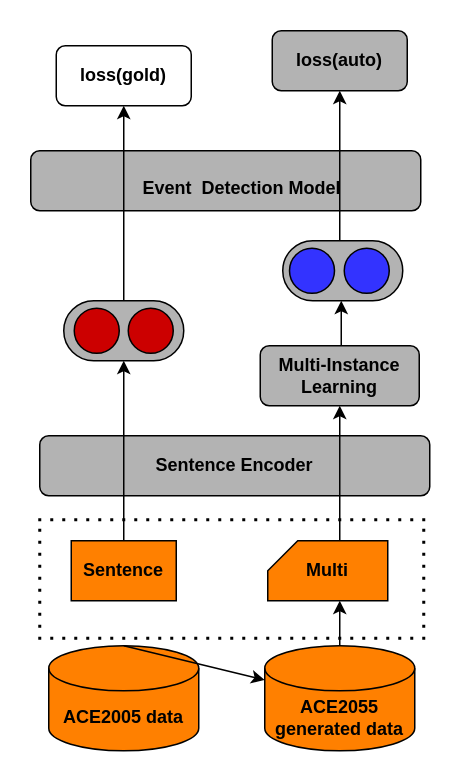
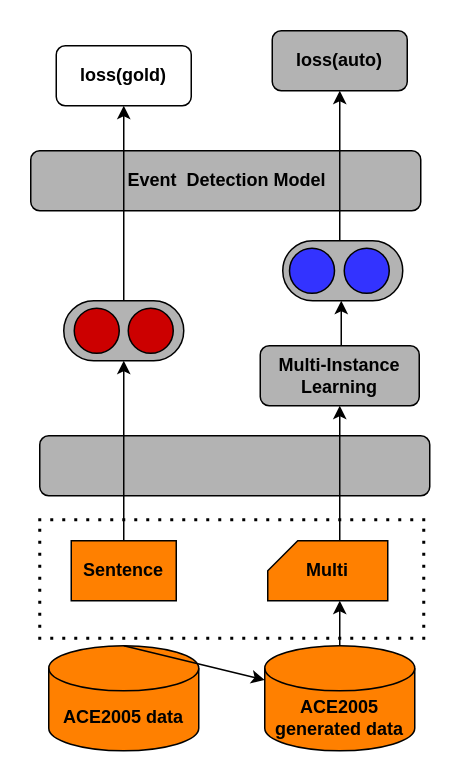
node "Event Detection Model": moved (242, 188) -> (227, 181)
node "Sentence Encoder": removed
node "ACE2055 generated data": label "ACE2055 generated data" -> "ACE2005 generated data"
